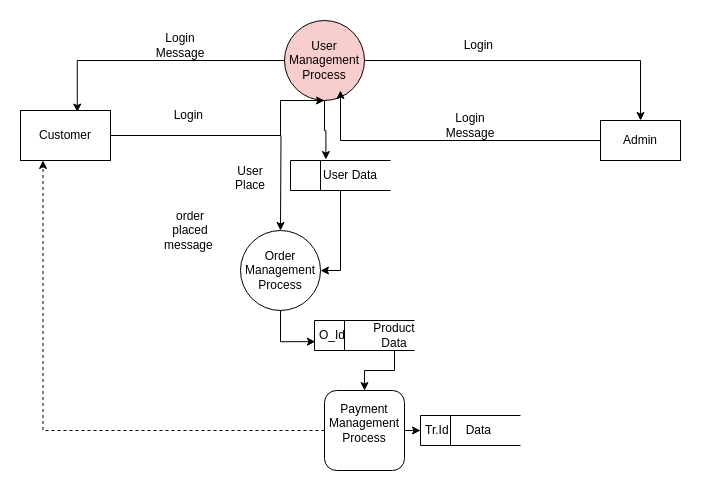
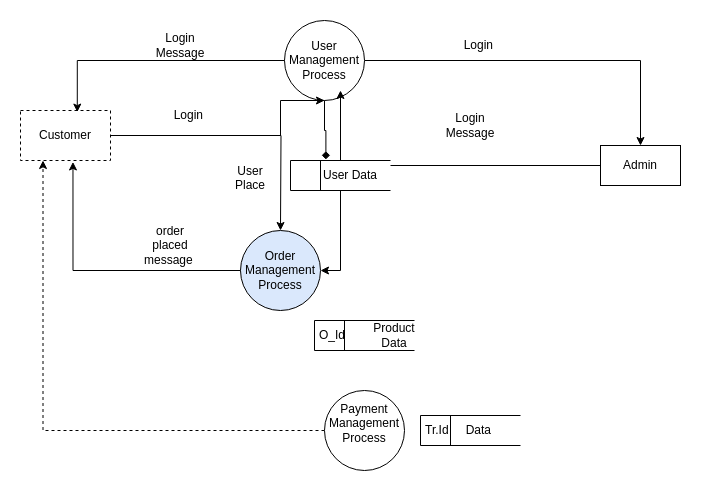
node "User Management Process": fillcolor #f8cecc -> #ffffff
node "Customer": style solid -> dashed
node "Admin": moved (641, 141) -> (641, 166)
edge "User Management Process" -> "User Data": arrowhead classic -> diamond
node "order placed message": moved (191, 231) -> (171, 246)
edge "Order Management Process" -> "Customer": added
node "Order Management Process": fillcolor #ffffff -> #dae8fc
edge "Order Management Process" -> "O_Id": removed
edge "Product Data" -> "Payment Management Process": removed
node "Payment Management Process": shape rounded rectangle -> ellipse
edge "Payment Management Process" -> "Tr.Id": removed
